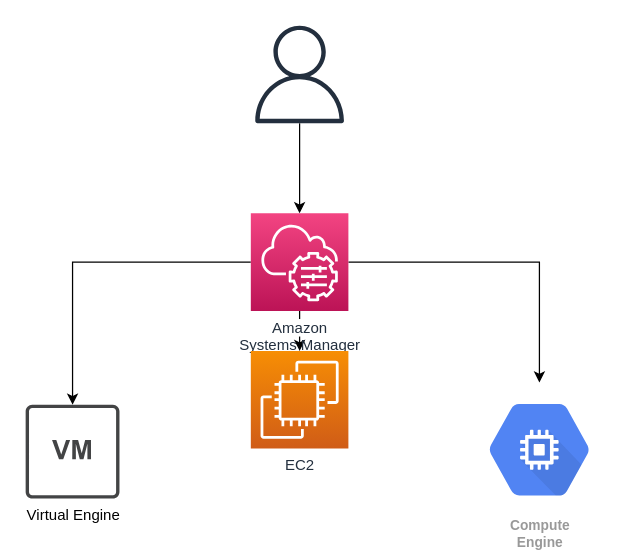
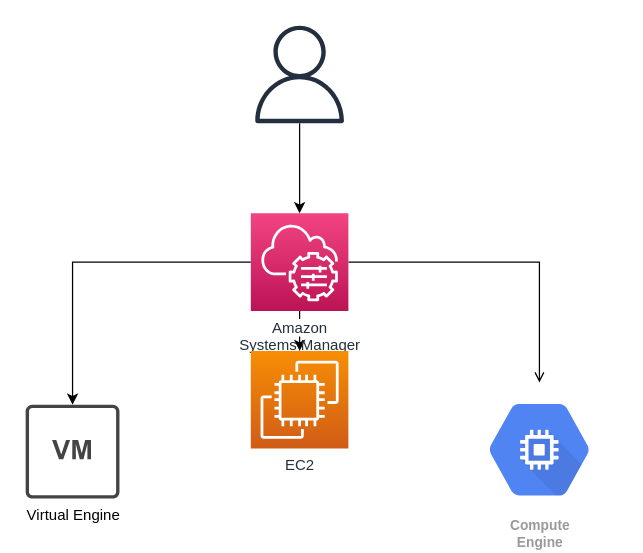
edge "Amazon Systems Manager" -> "Compute Engine": arrowhead classic -> open
